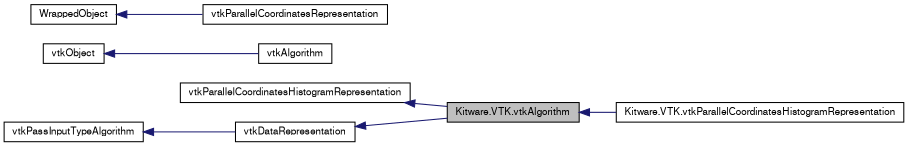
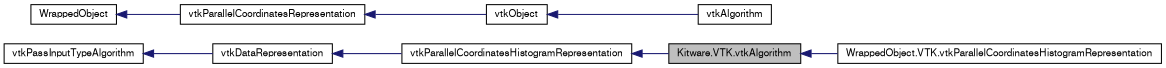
edge "vtkObject" -> "vtkParallelCoordinatesRepresentation": added
node "Kitware.VTK.vtkParallelCoordinatesHistogramRepresentation": label "Kitware.VTK.vtkParallelCoordinatesHistogramRepresentation" -> "WrappedObject.VTK.vtkParallelCoordinatesHistogramRepresentation"
edge "Kitware.VTK.vtkAlgorithm" -> "vtkDataRepresentation": now "vtkParallelCoordinatesHistogramRepresentation" -> "vtkDataRepresentation"
